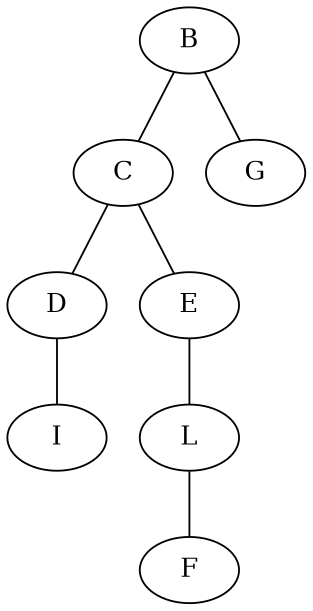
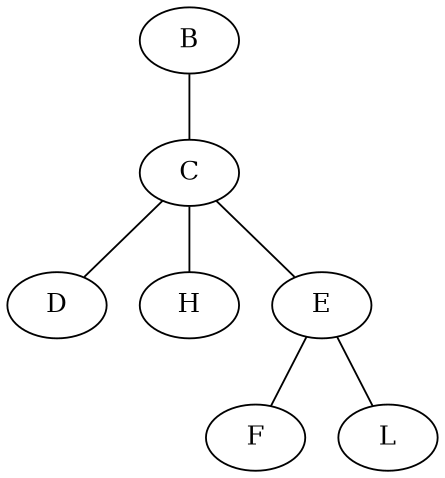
node "G": removed
node "H": added
node "I": removed
edge "L" -- "F": now "E" -- "F"
